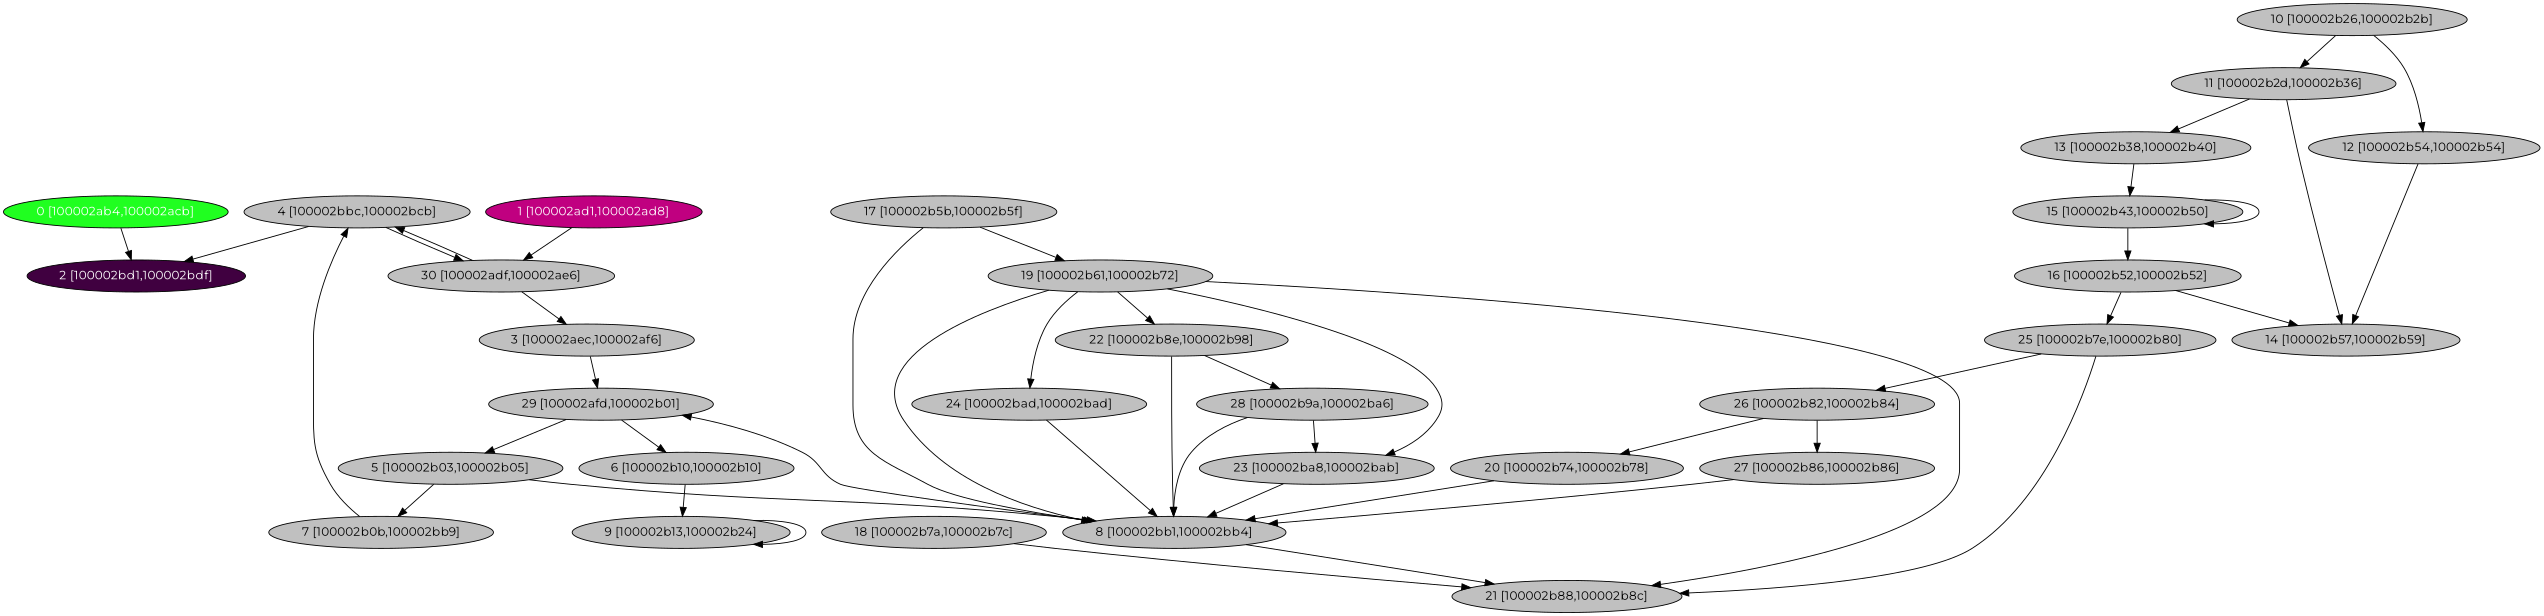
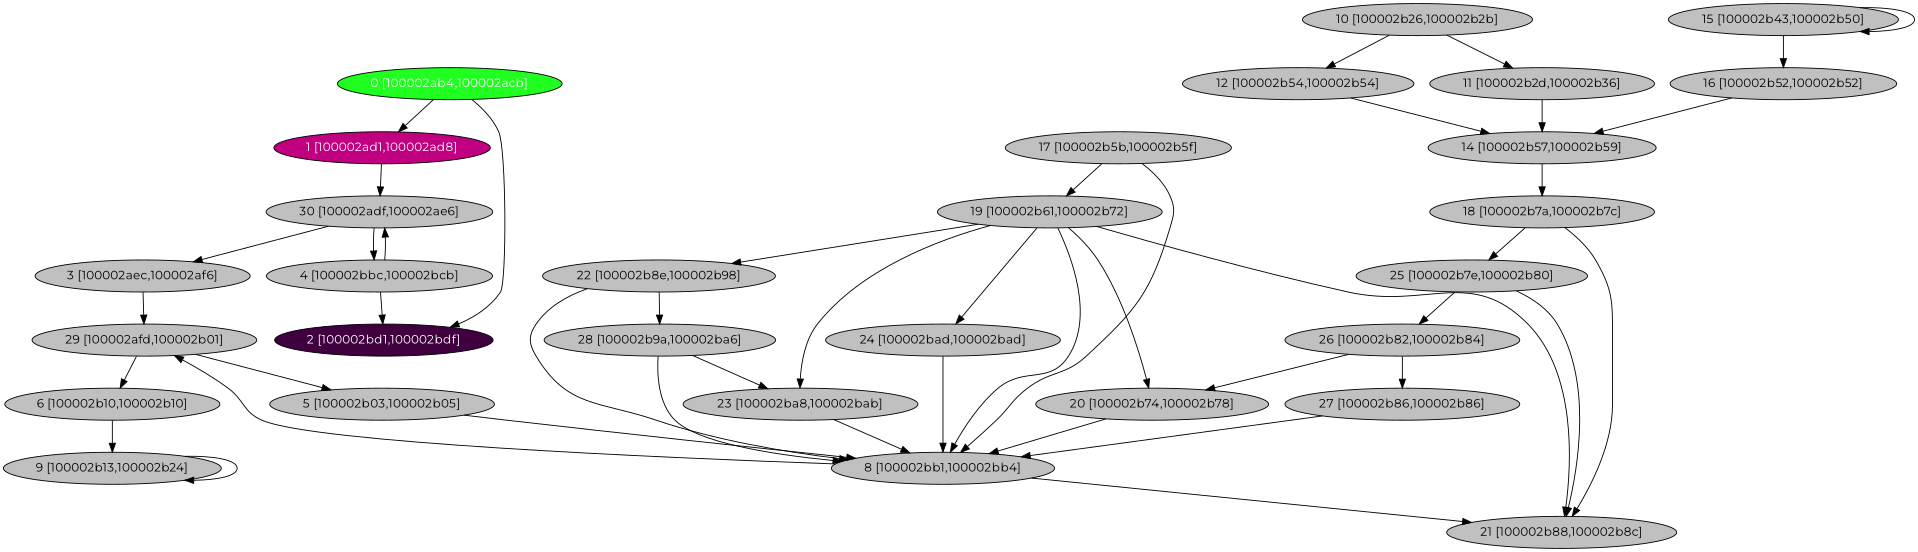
edge "0 [100002ab4,100002acb]" -> "1 [100002ad1,100002ad8]": added
node "13 [100002b38,100002b40]": removed
edge "14 [100002b57,100002b59]" -> "18 [100002b7a,100002b7c]": added
edge "19 [100002b61,100002b72]" -> "20 [100002b74,100002b78]": added
edge "16 [100002b52,100002b52]" -> "25 [100002b7e,100002b80]": now "18 [100002b7a,100002b7c]" -> "25 [100002b7e,100002b80]"
node "7 [100002b0b,100002bb9]": removed
